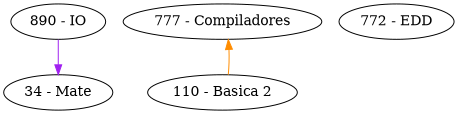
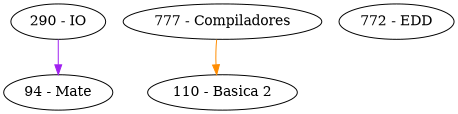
node "890 - IO": label "890 - IO" -> "290 - IO"
edge "110 - Basica 2" -> "777 - Compiladores": reversed
node "34 - Mate": label "34 - Mate" -> "94 - Mate"
